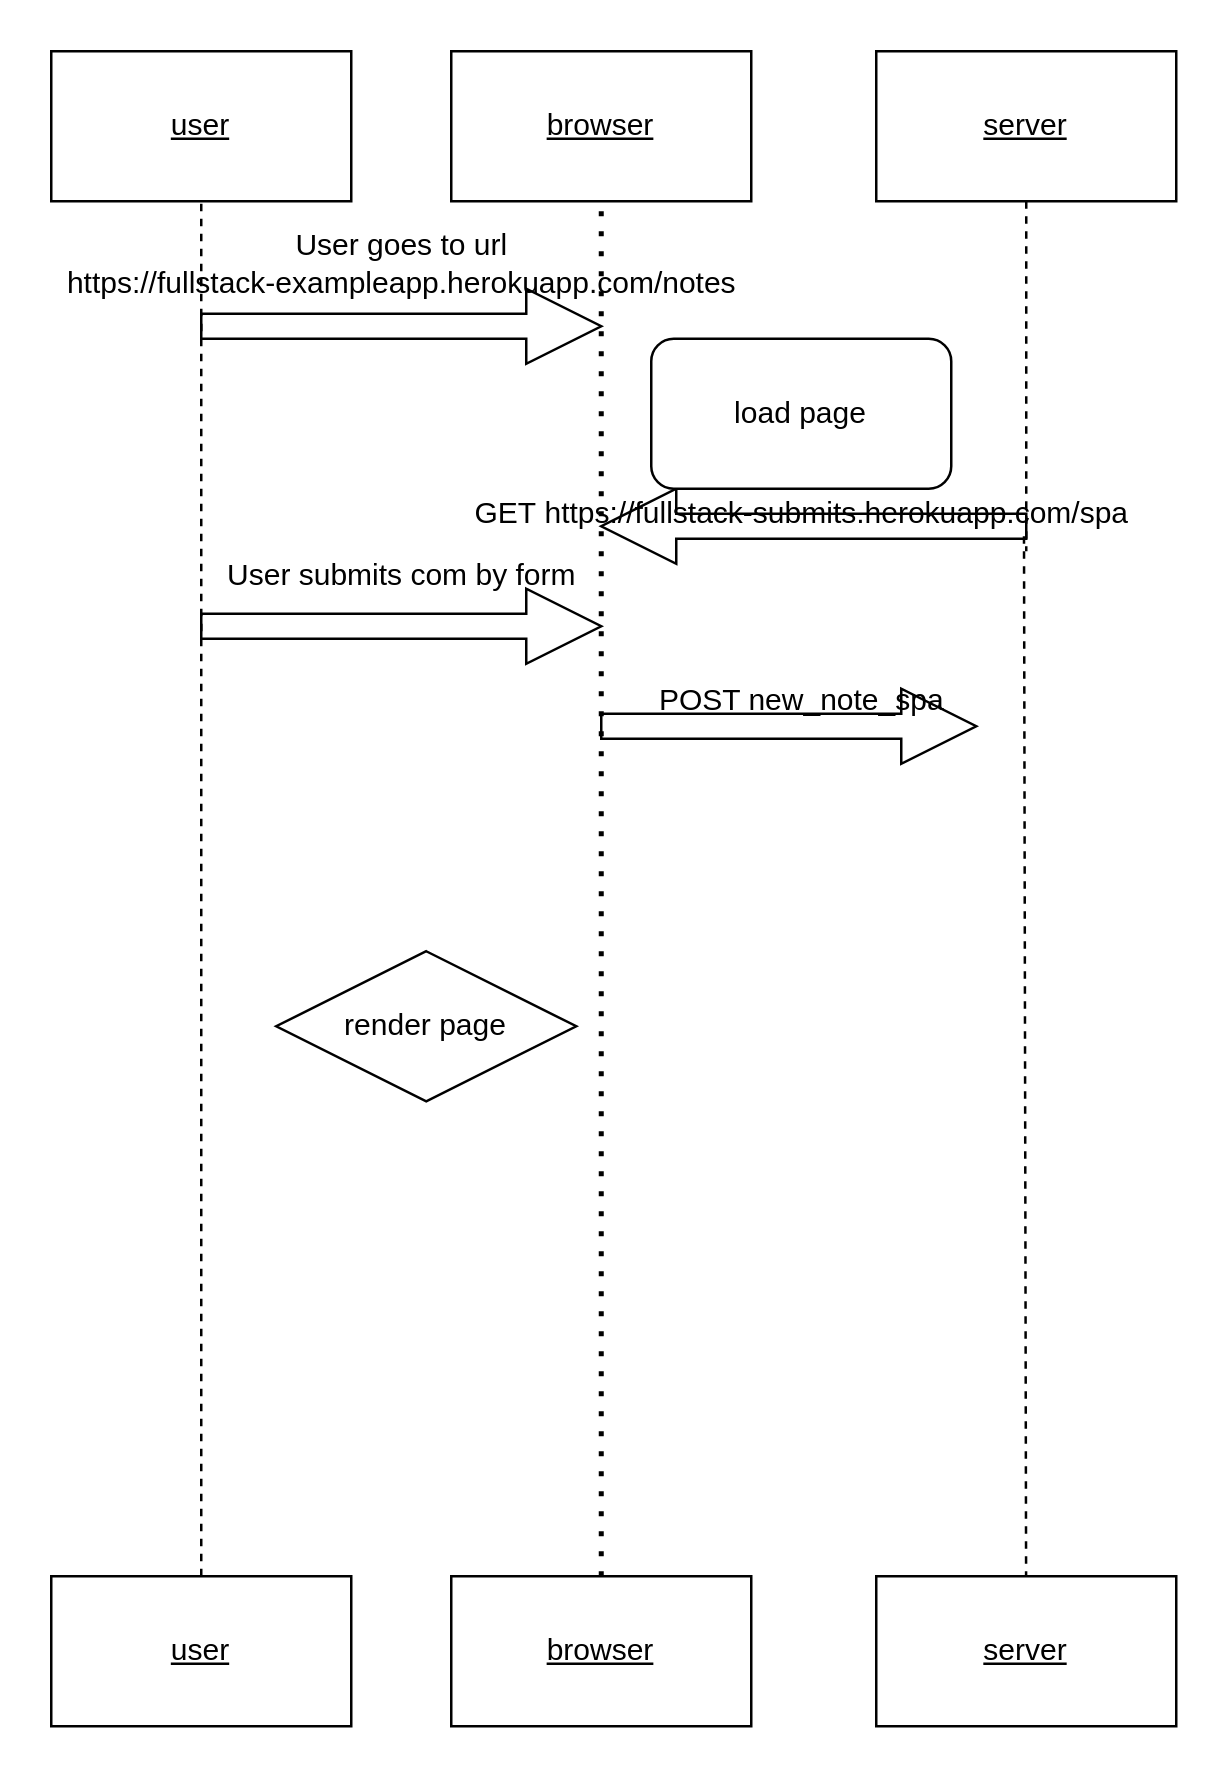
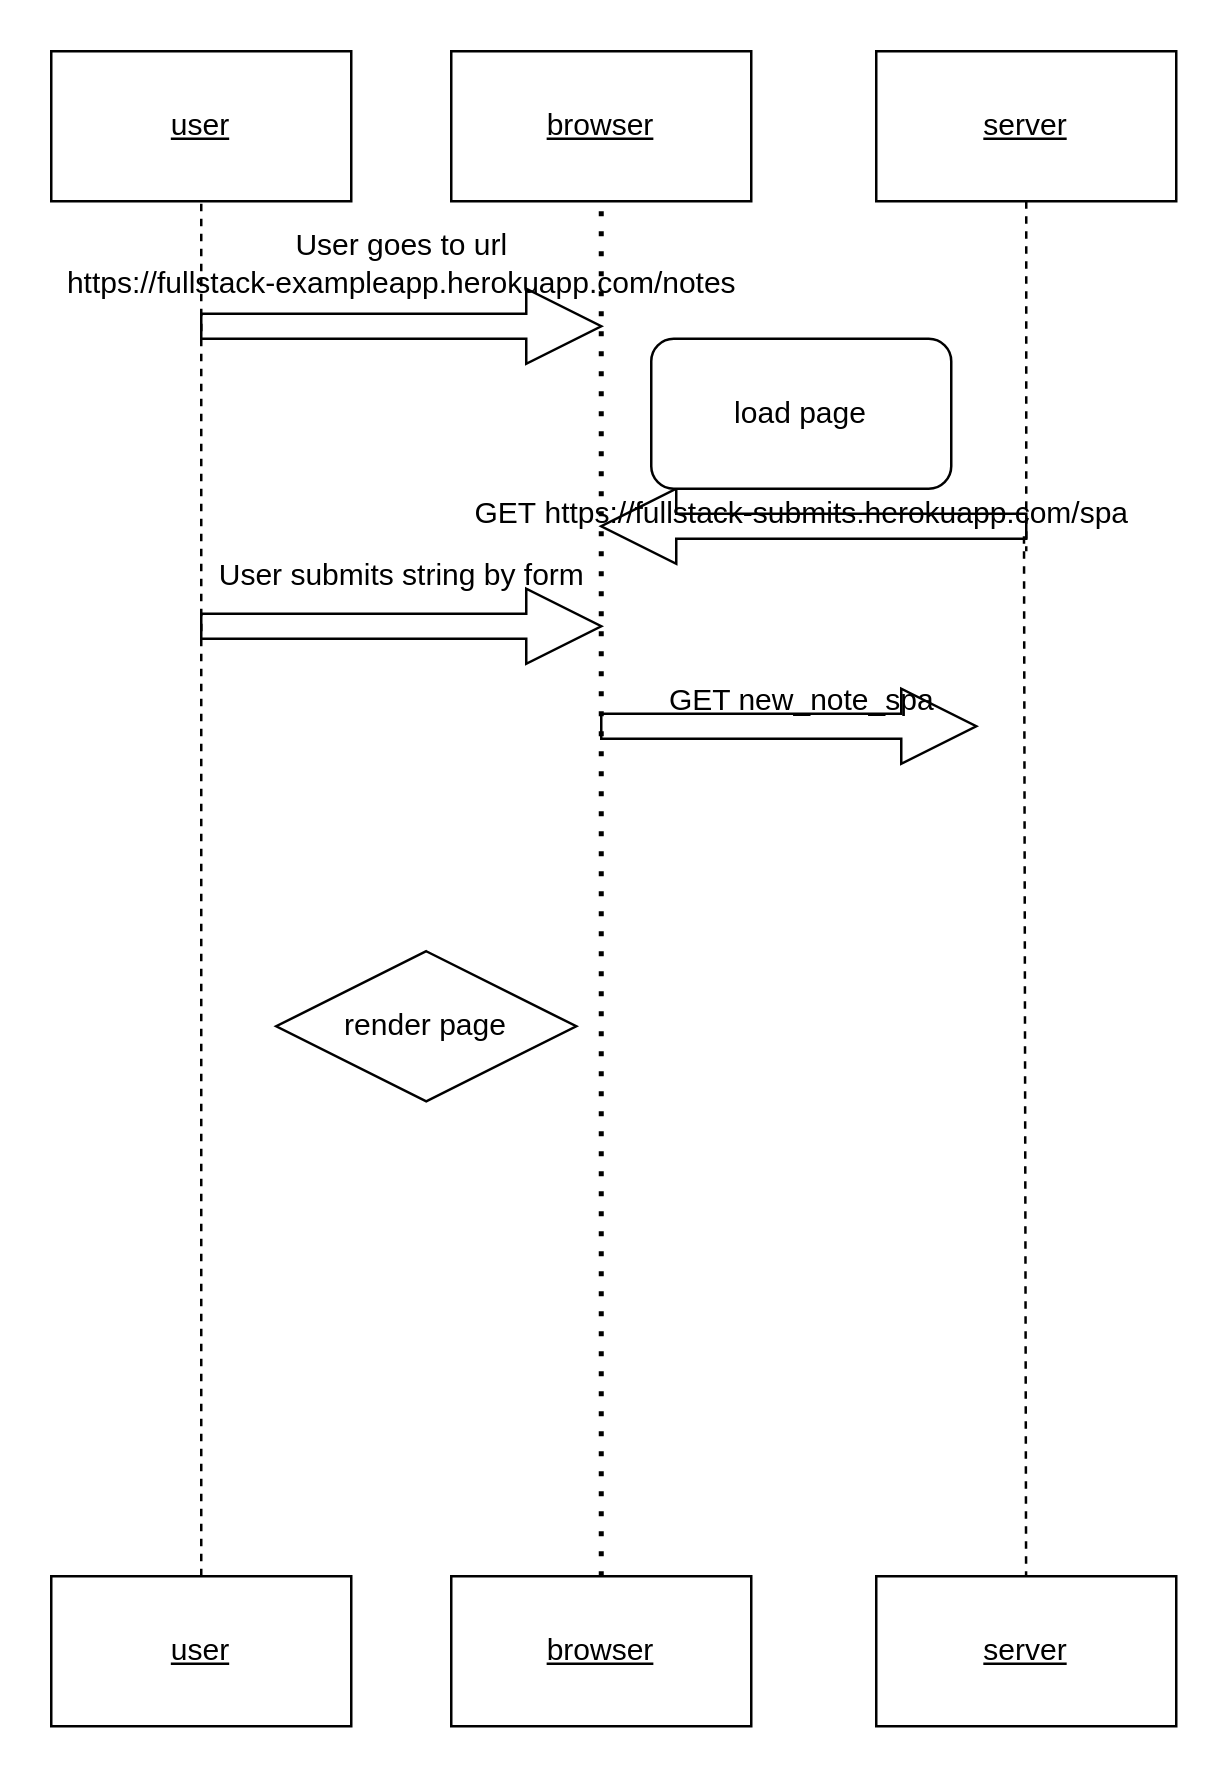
node "User submits com by form": label "User submits com by form" -> "User submits string by form"
node "POST new_note_spa": label "POST new_note_spa" -> "GET new_note_spa"
